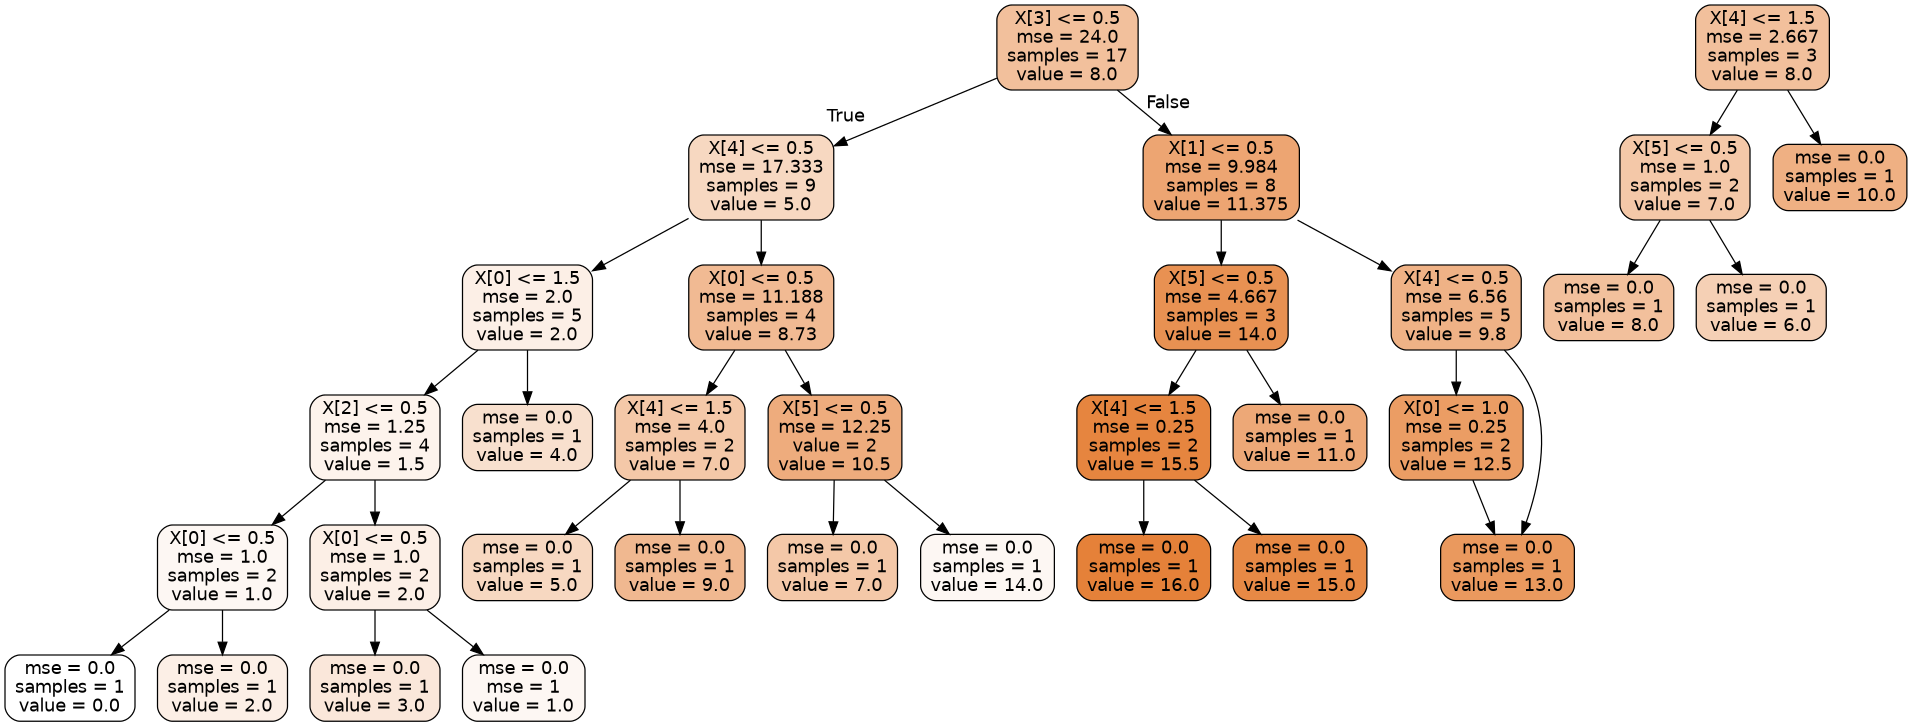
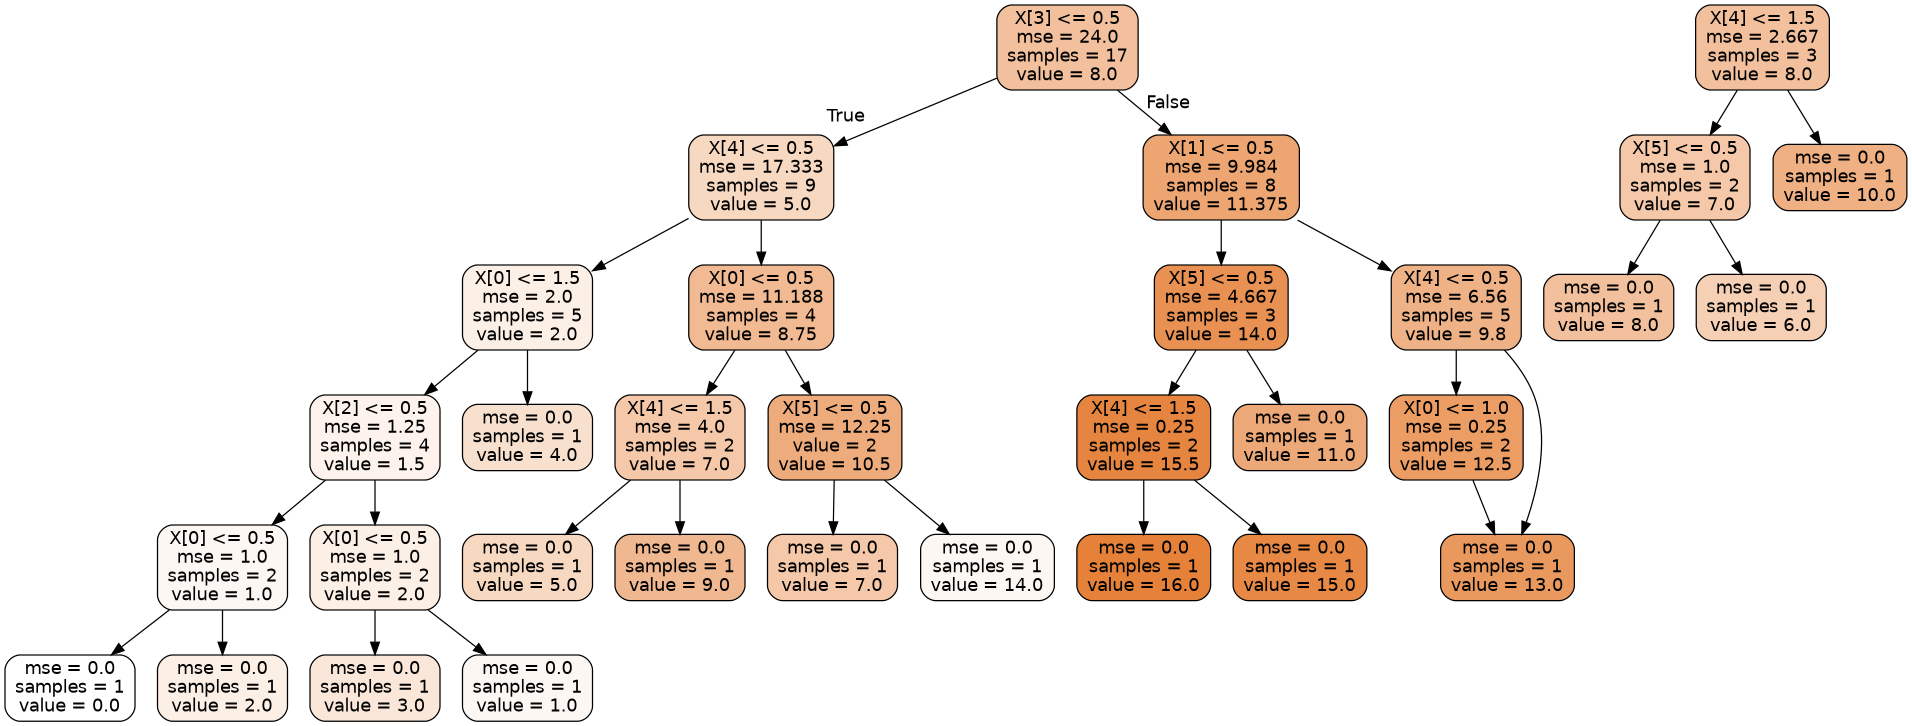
node "X[0] <= 0.5 mse = 11.188 samples = 4 value = 8.73": label "X[0] <= 0.5 mse = 11.188 samples = 4 value = 8.73" -> "X[0] <= 0.5 mse = 11.188 samples = 4 value = 8.75"
node "mse = 0.0 mse = 1 value = 1.0": label "mse = 0.0 mse = 1 value = 1.0" -> "mse = 0.0 samples = 1 value = 1.0"
